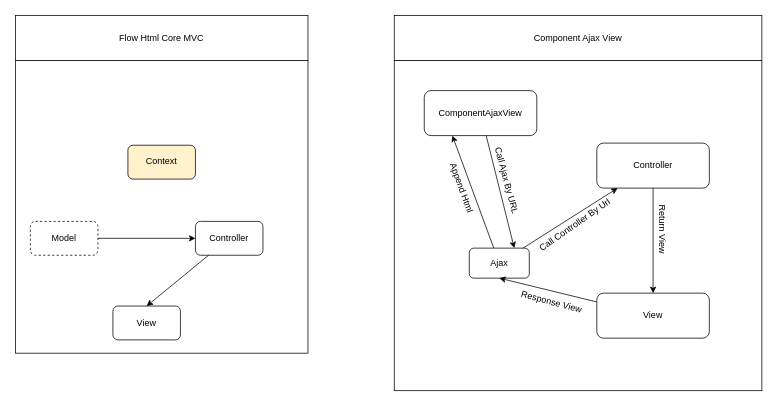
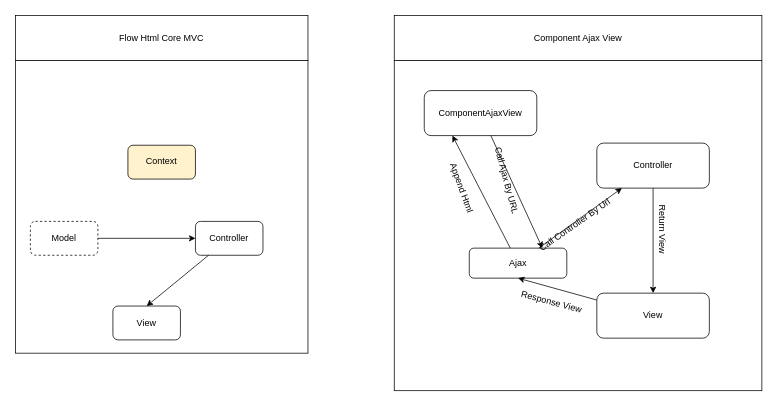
node "Ajax": size 60x30 -> 98x30
